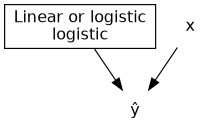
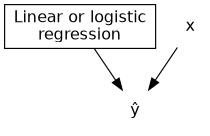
node "Linear or logistic logistic": label "Linear or logistic logistic" -> "Linear or logistic regression"
